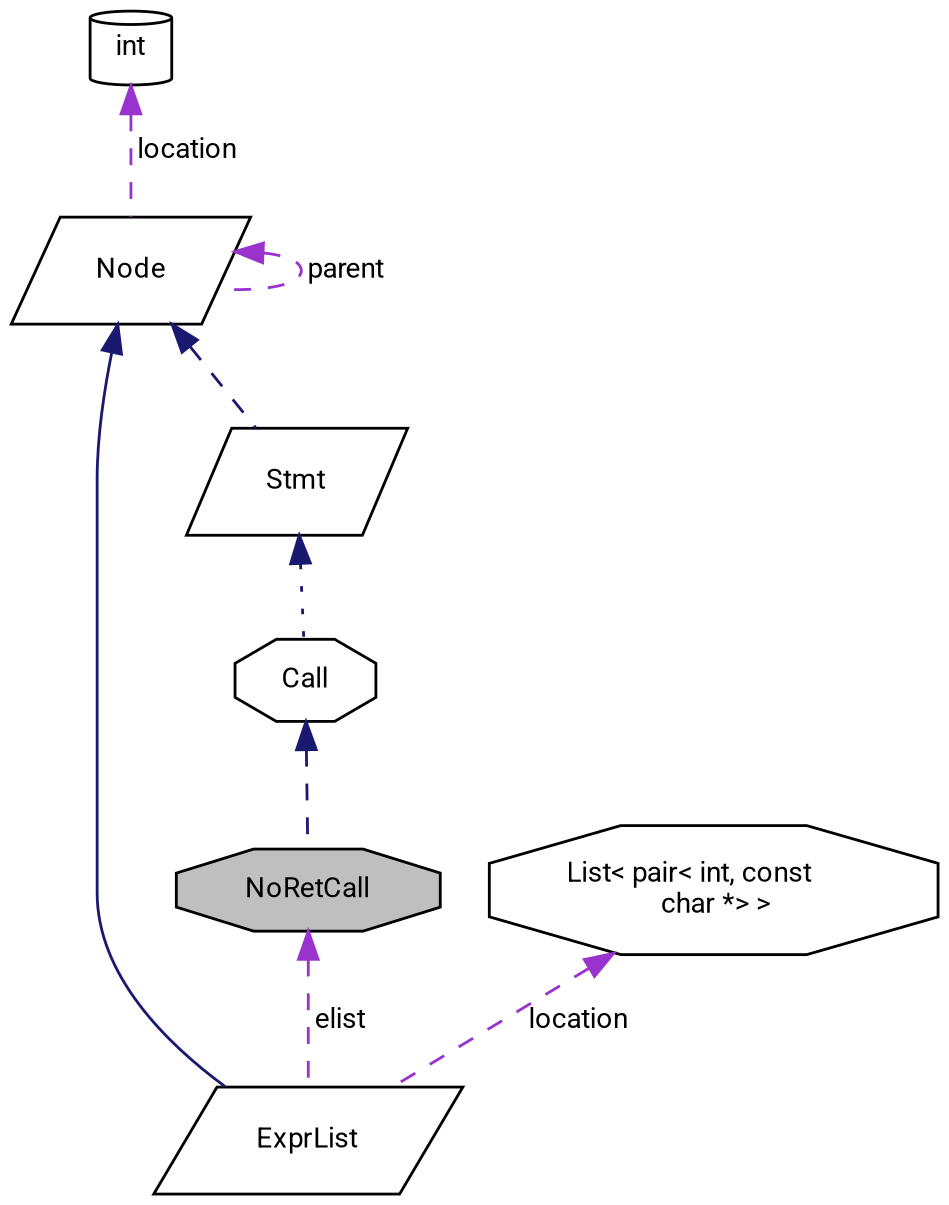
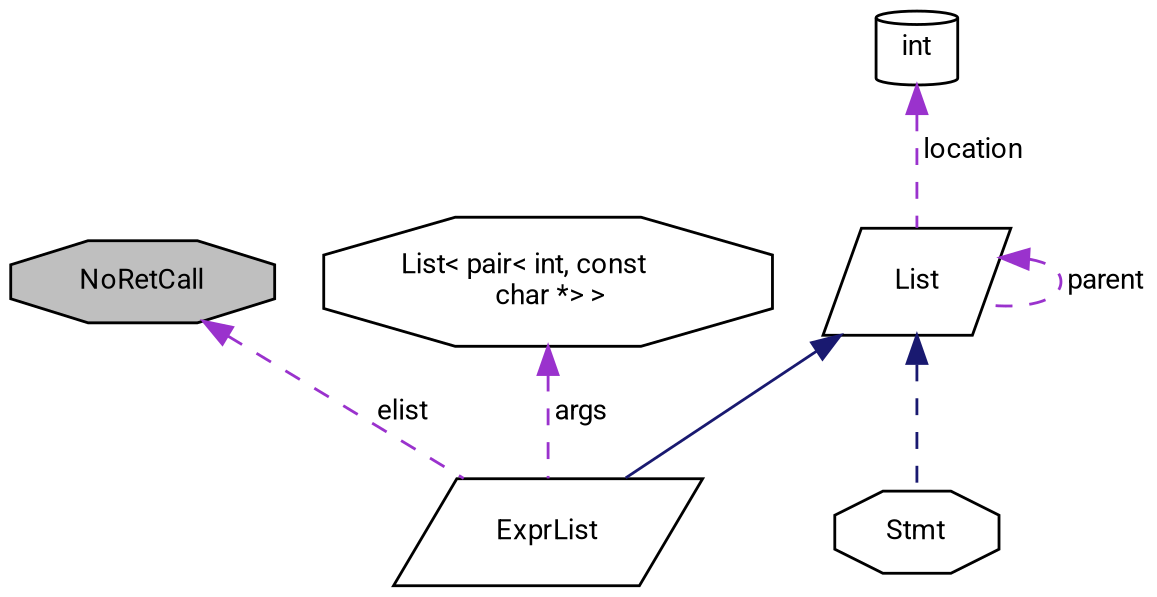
node "Node": label "Node" -> "List"
node "Stmt": shape parallelogram -> octagon
node "Call": removed
edge "ExprList" -> "List< pair< int, const char *> >": label " location" -> " args"
